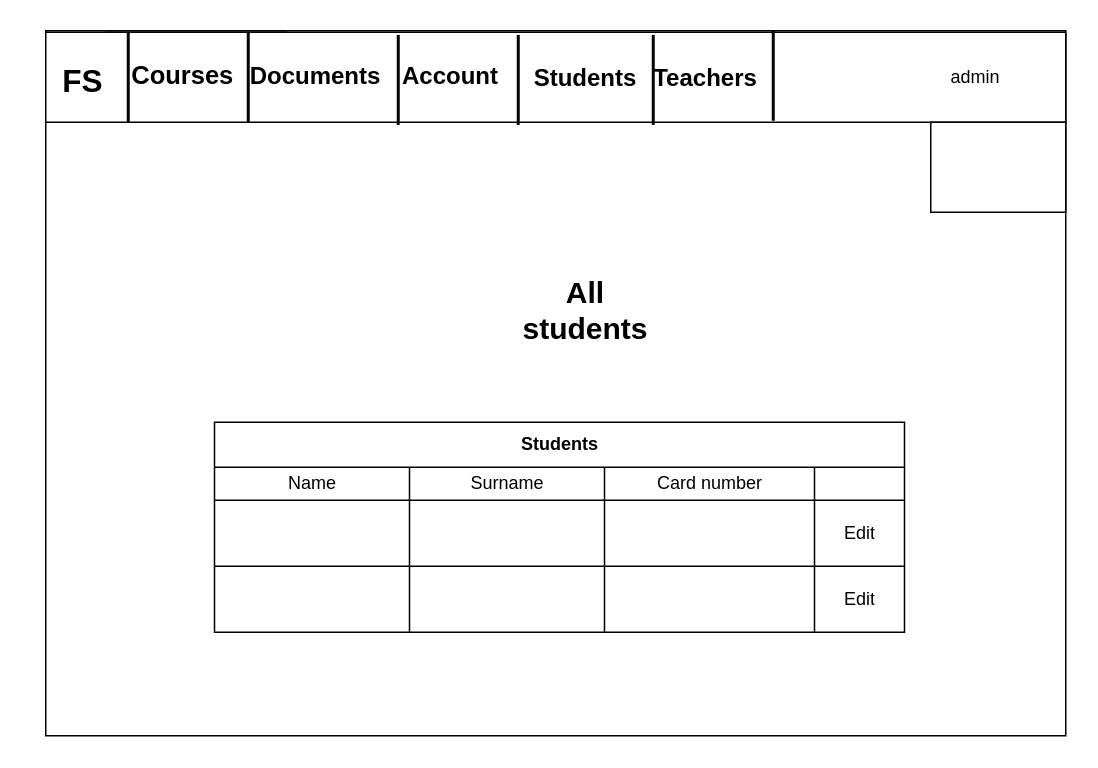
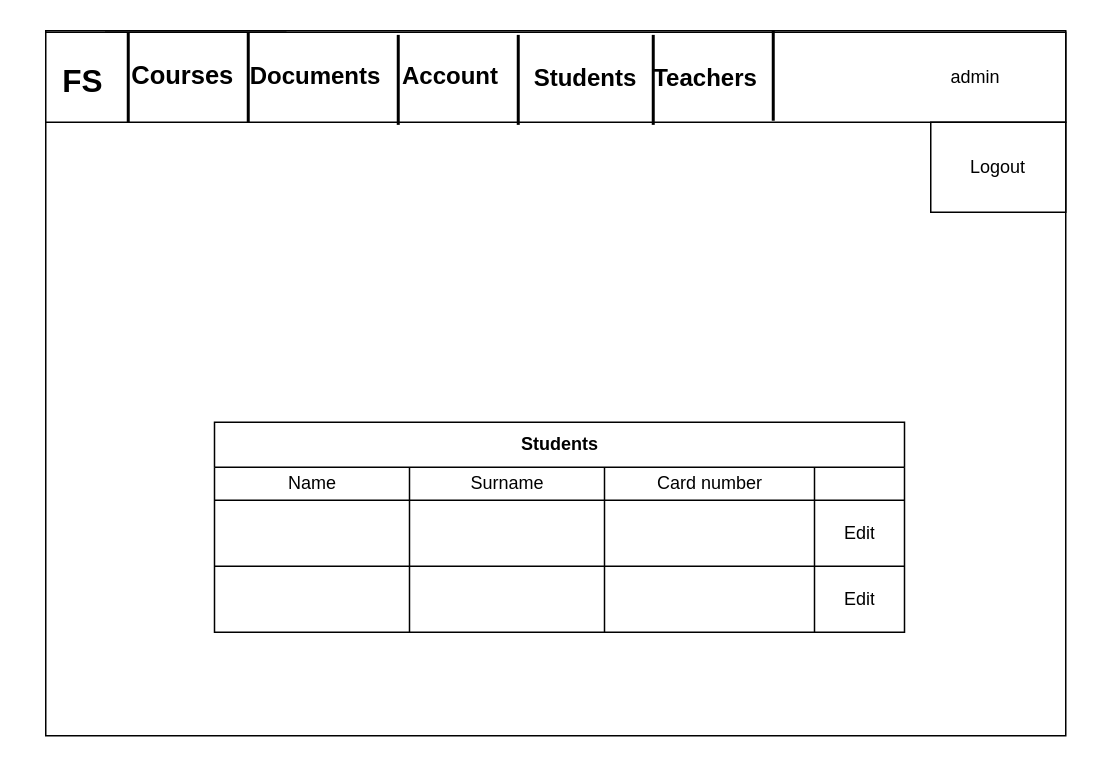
node "Logout": added
node "All students": removed
